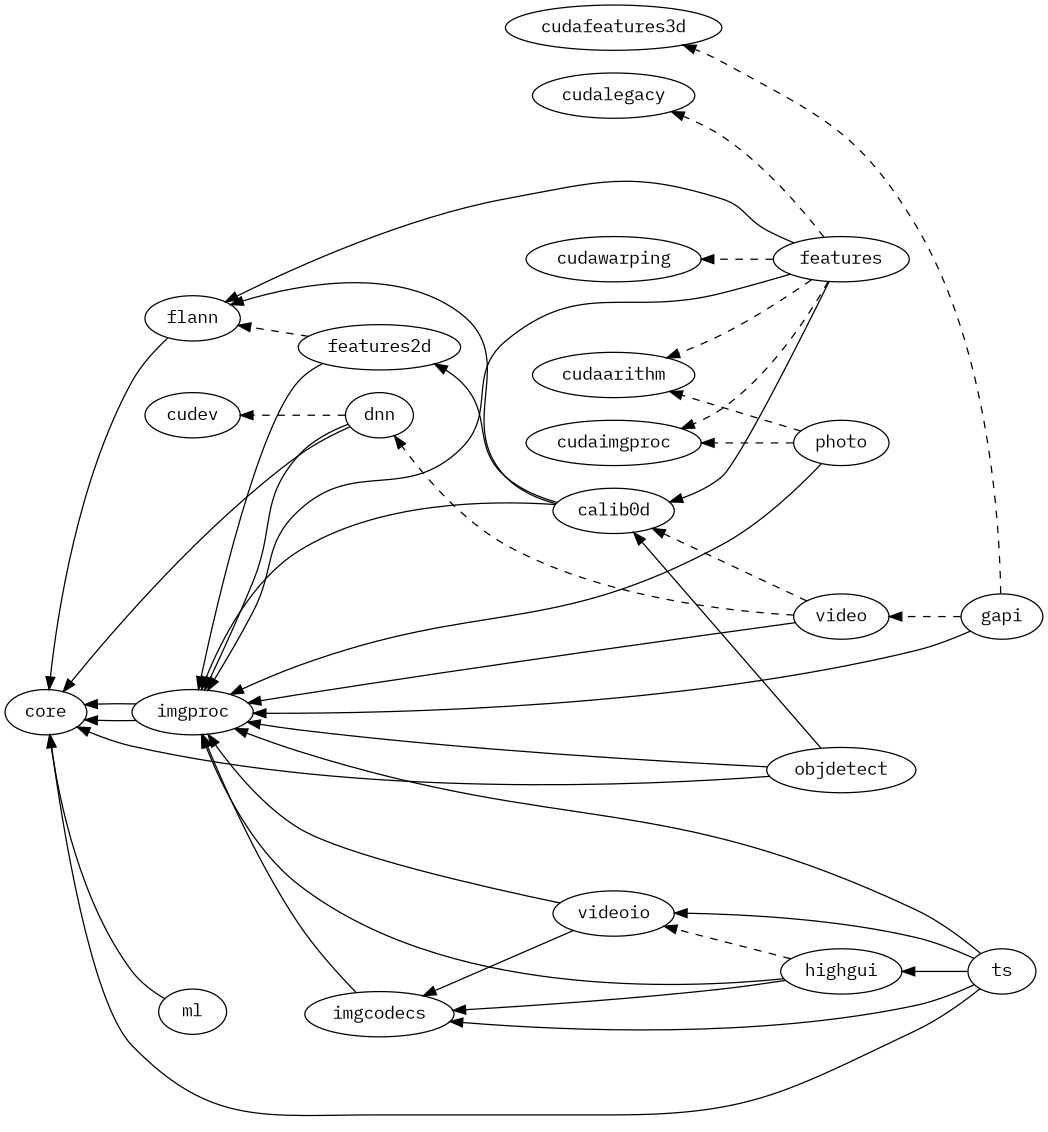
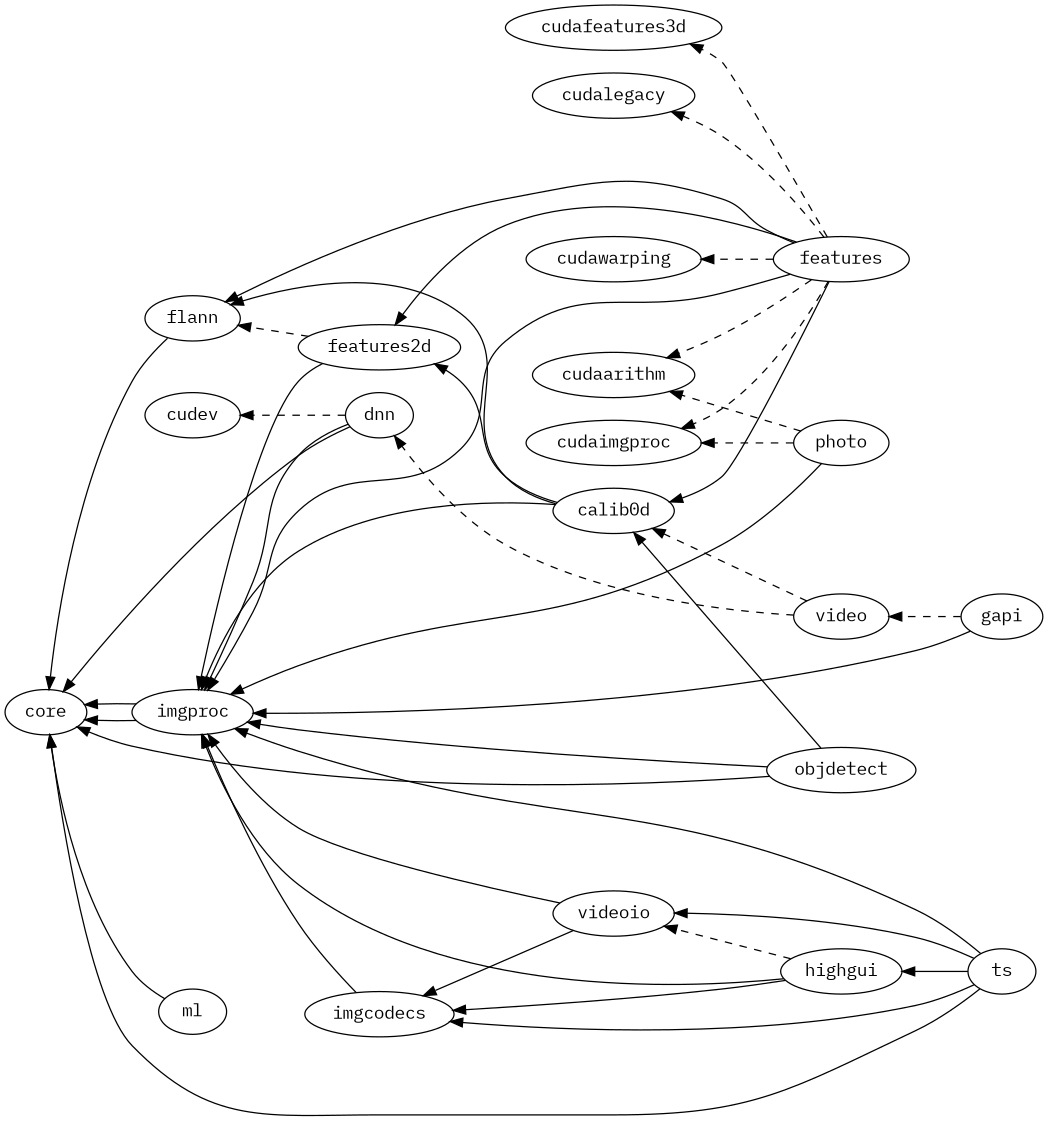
edge "features" -> "features2d": added
edge "gapi" -> "cudafeatures3d": now "features" -> "cudafeatures3d"
edge "video" -> "imgproc": removed
